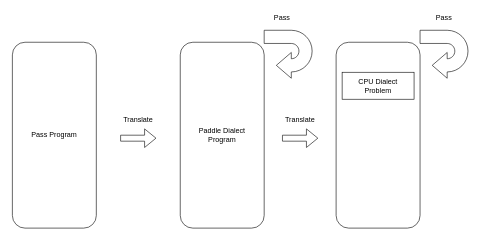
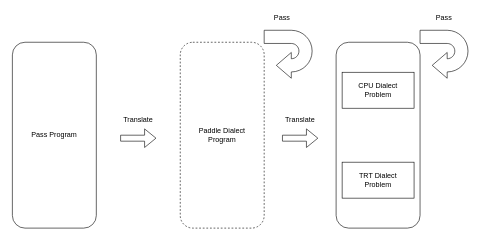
node "CPU Dialect Problem": size 72x27 -> 72x36
node "Paddle Dialect Program": style solid -> dashed
node "TRT Dialect Problem": added
